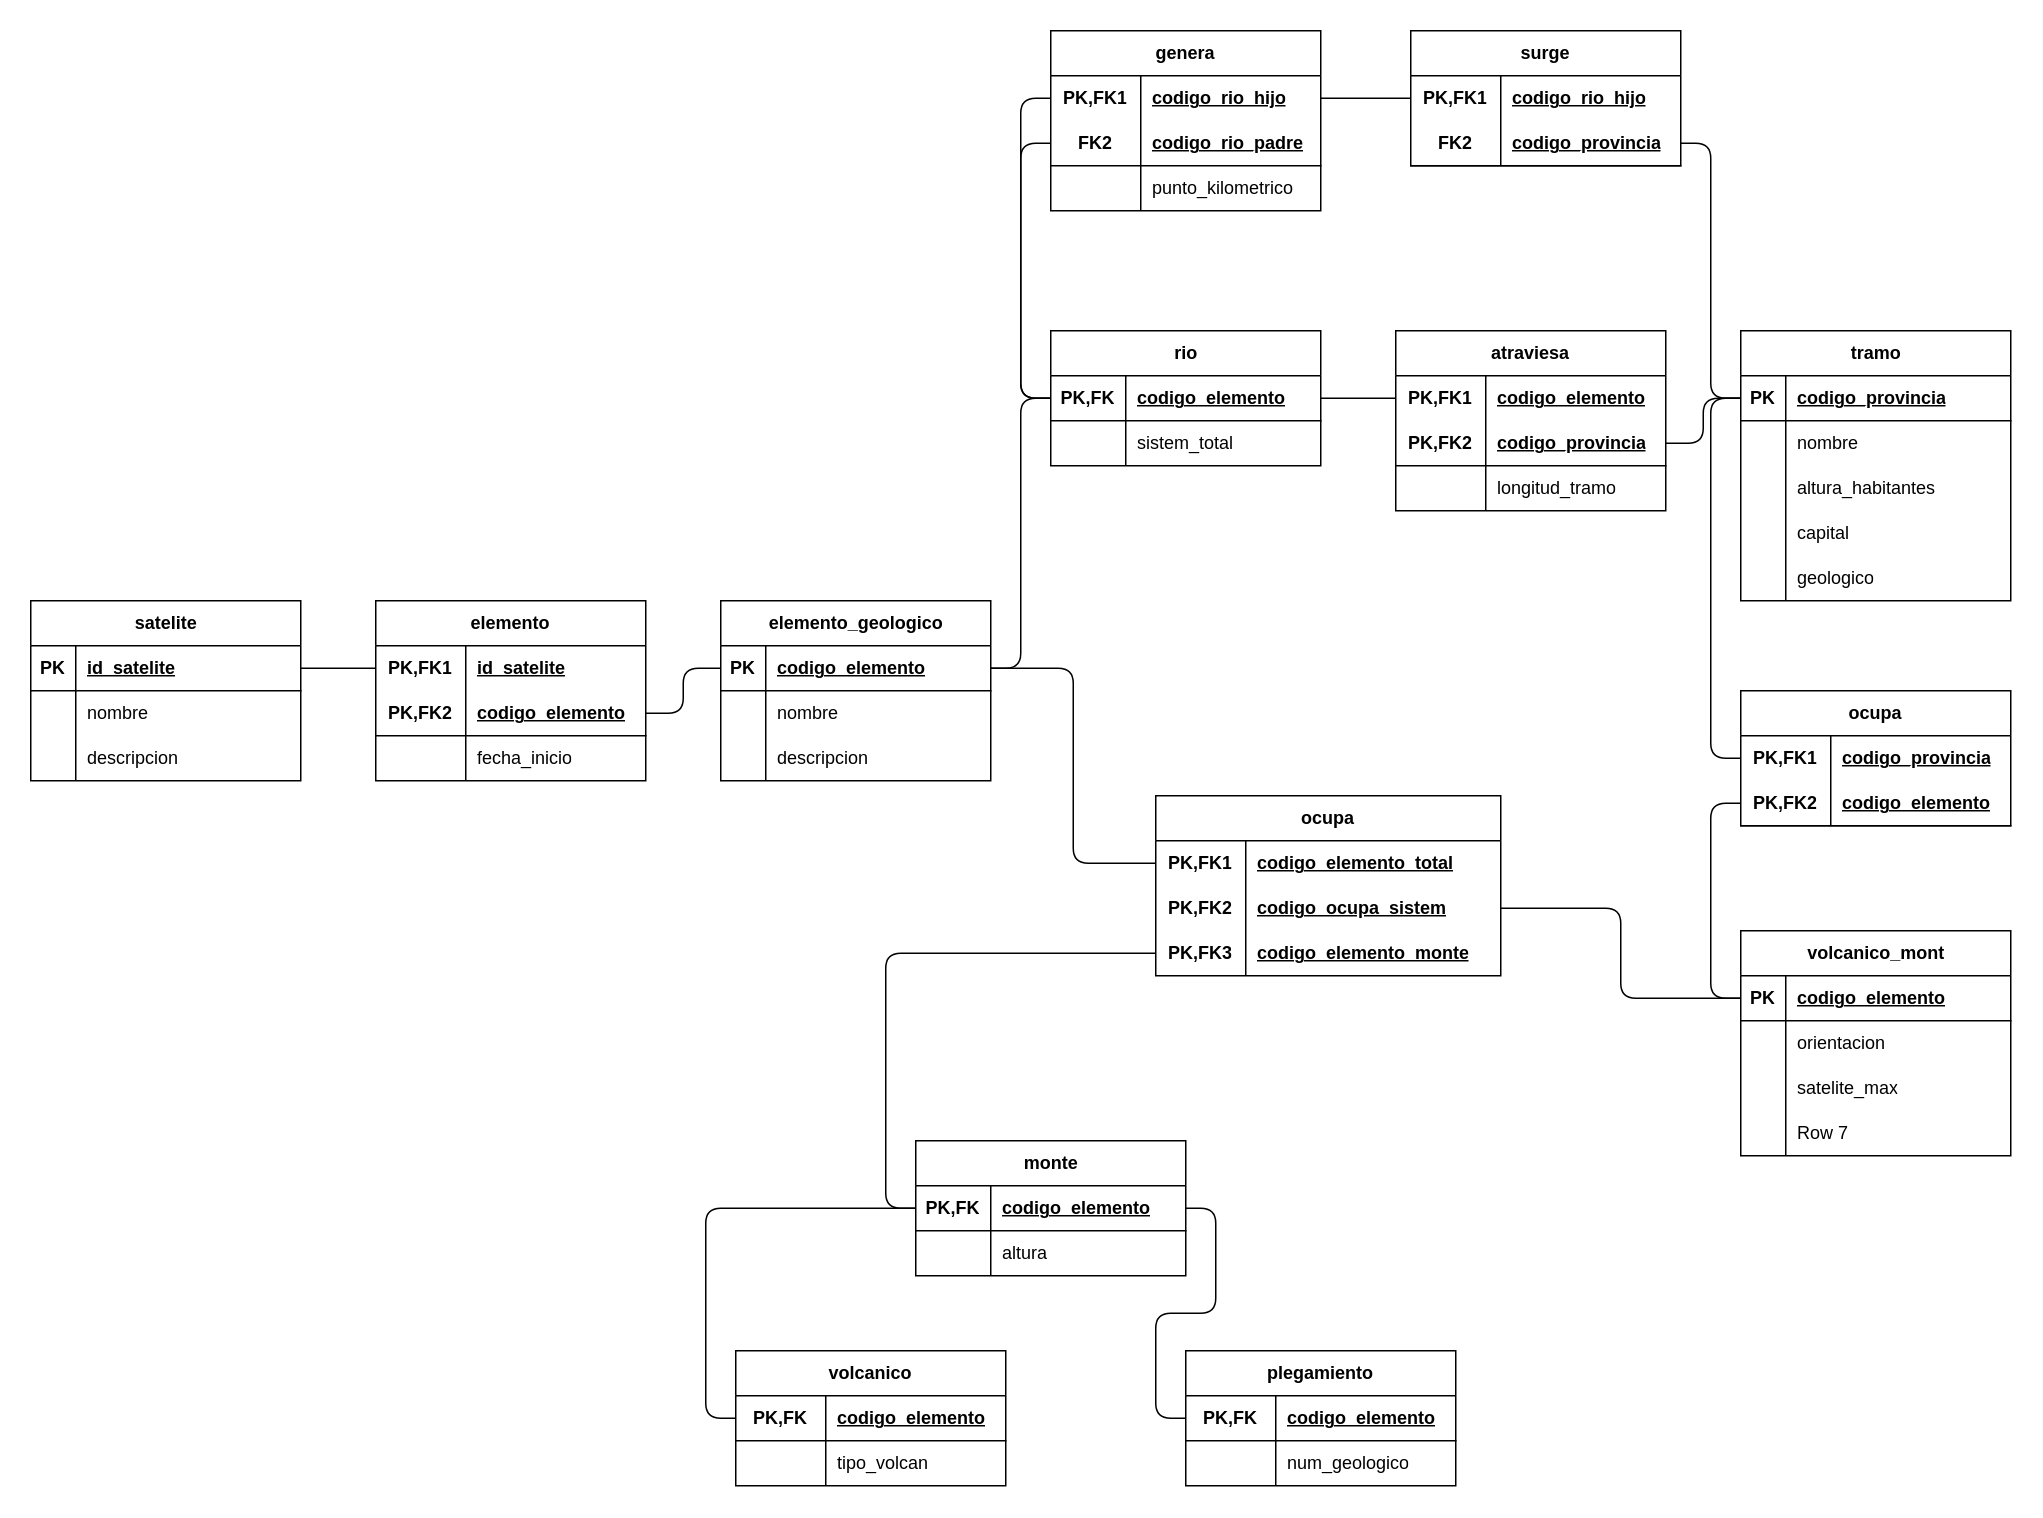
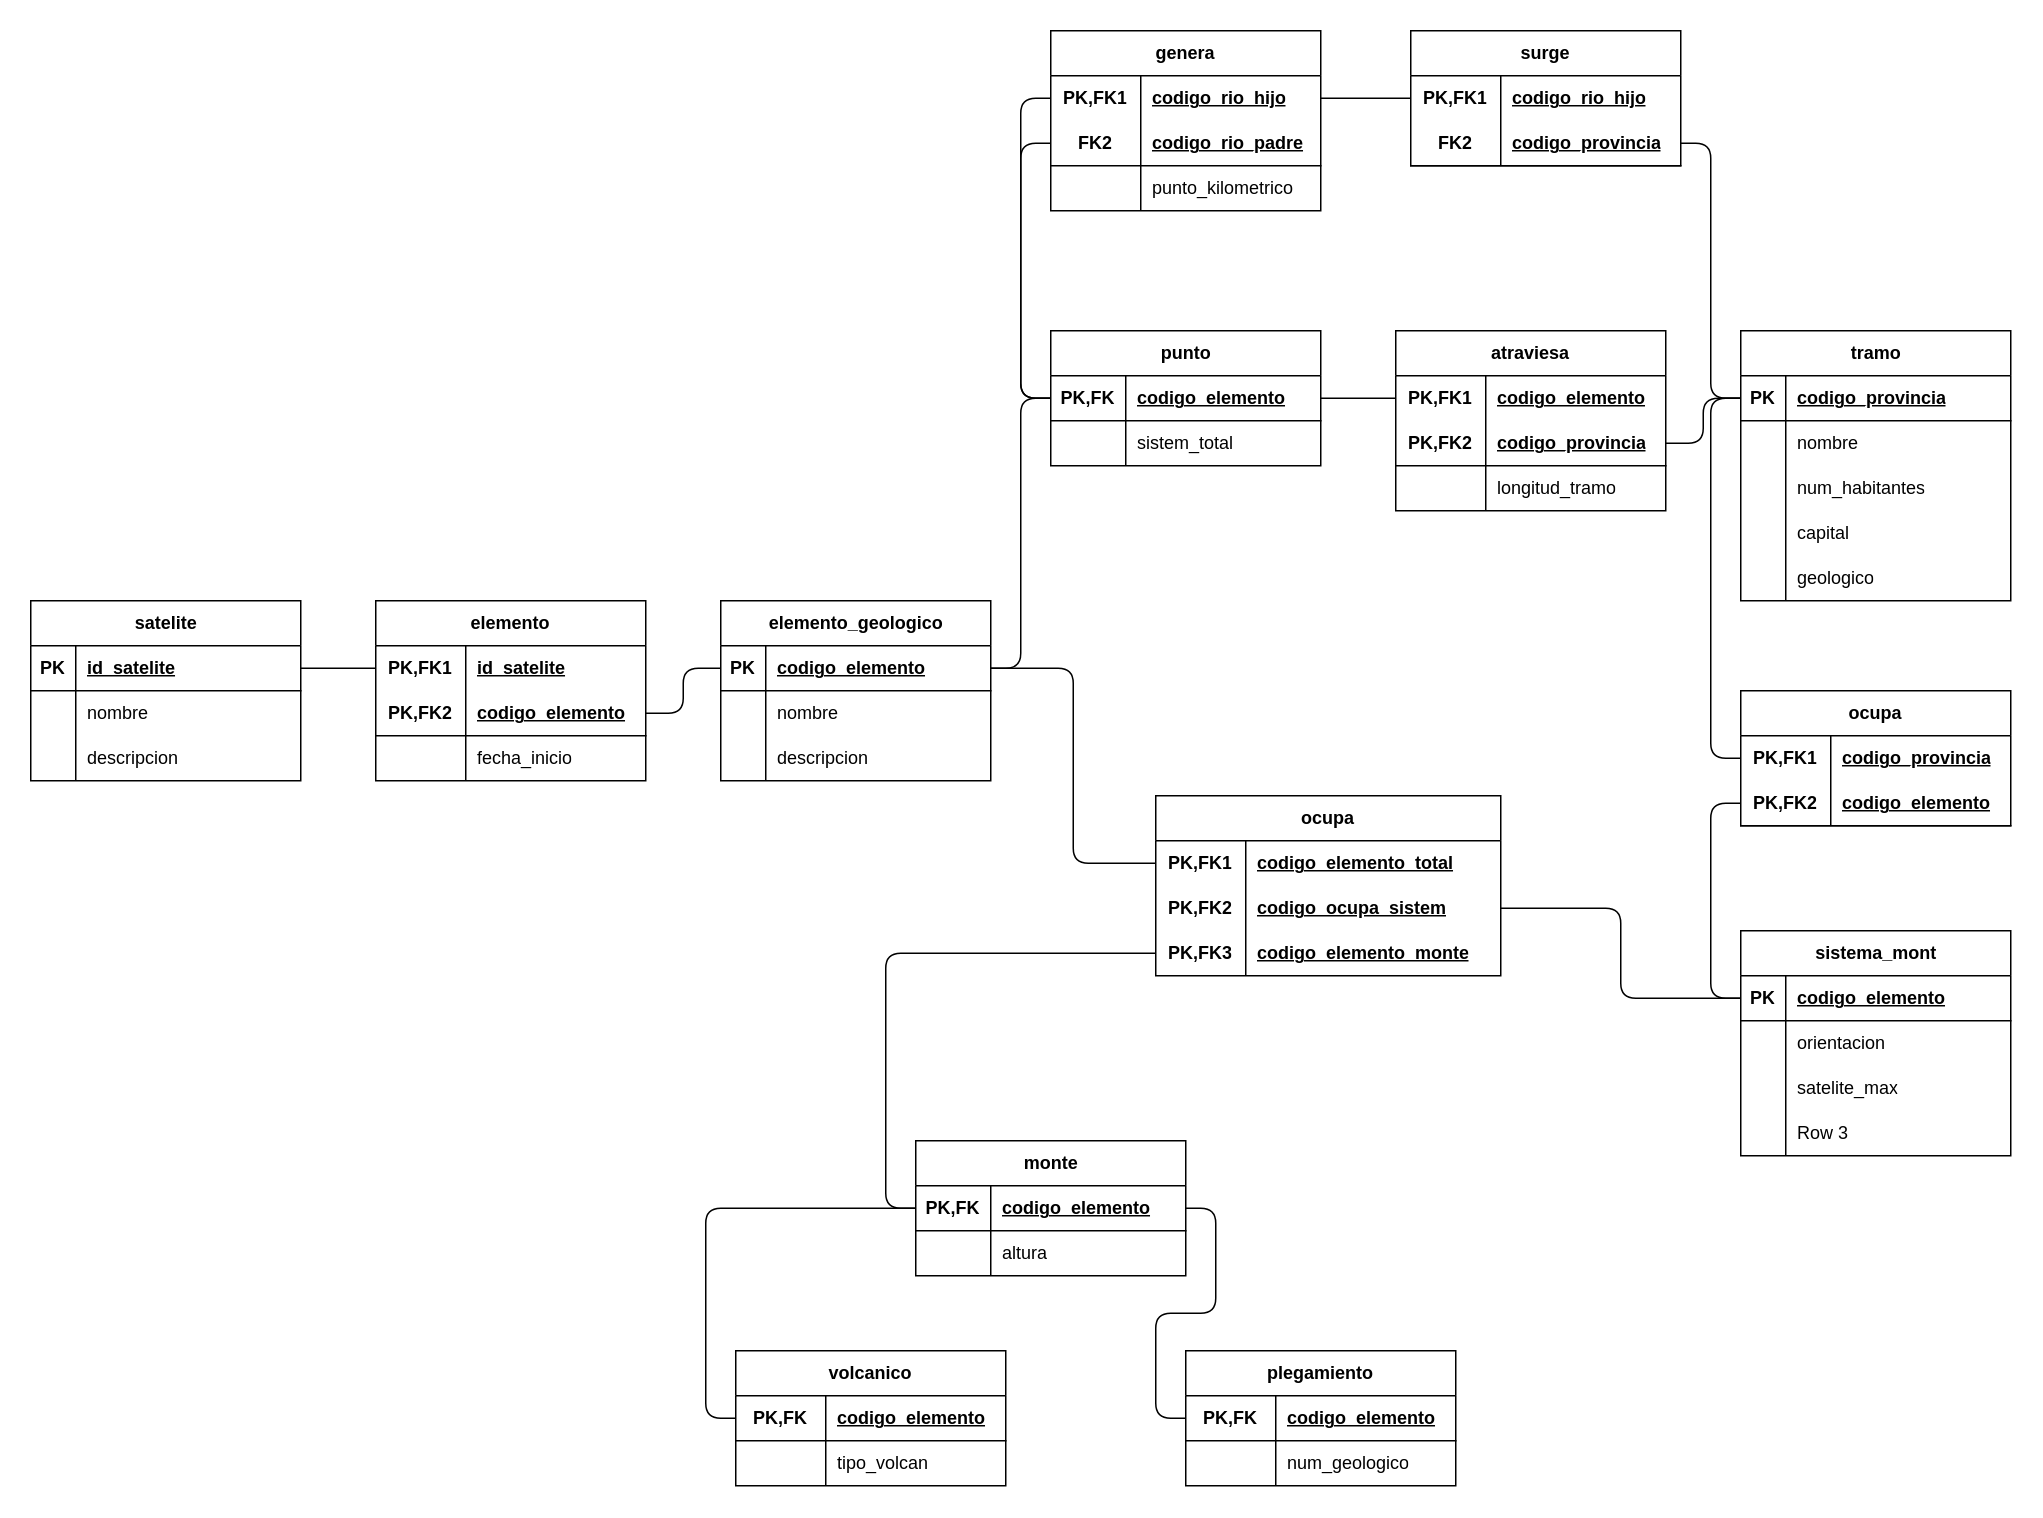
node "rio": label "rio" -> "punto"
node "altura_habitantes": label "altura_habitantes" -> "num_habitantes"
node "volcanico_mont": label "volcanico_mont" -> "sistema_mont"
node "Row 7": label "Row 7" -> "Row 3"
